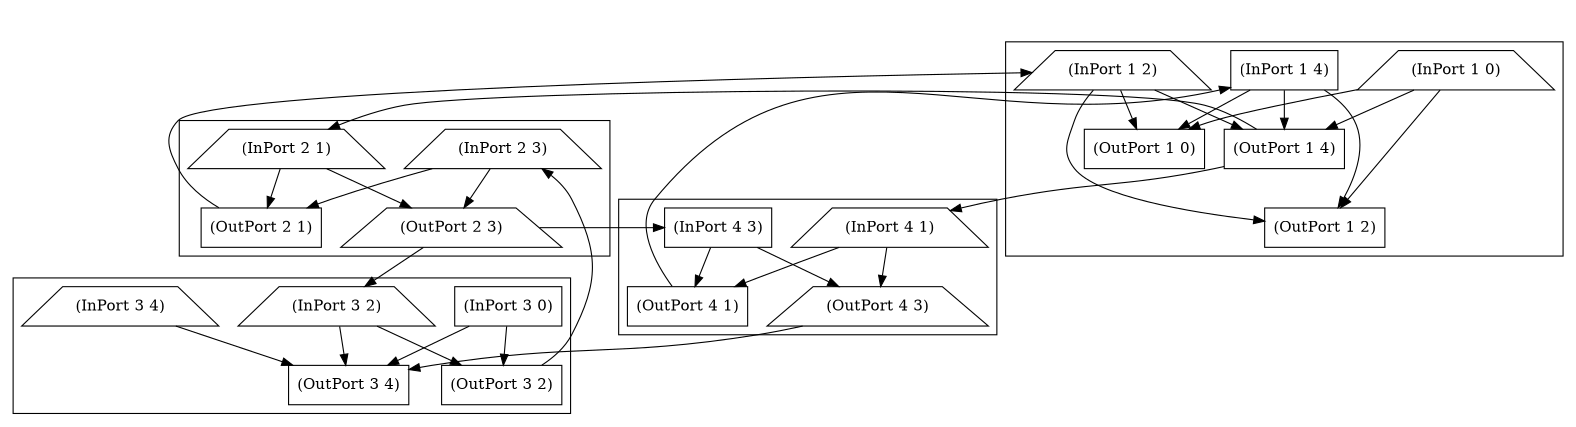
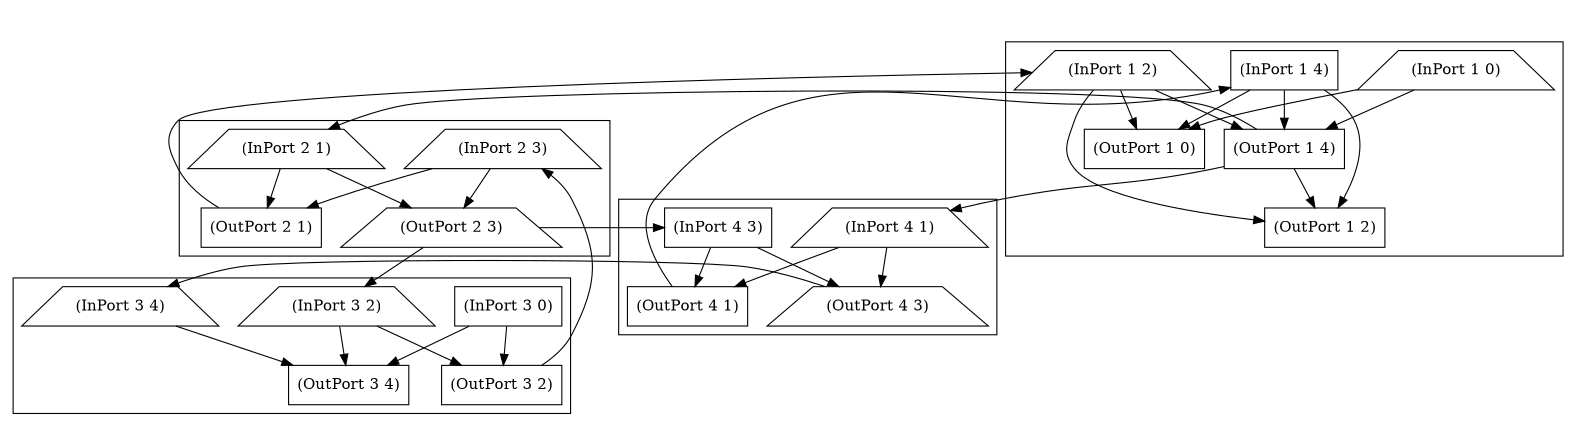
edge "(InPort 1 0)" -> "(OutPort 1 2)": now "(OutPort 1 4)" -> "(OutPort 1 2)"
edge "(OutPort 4 3)" -> "(OutPort 3 4)": now "(OutPort 4 3)" -> "(InPort 3 4)"
